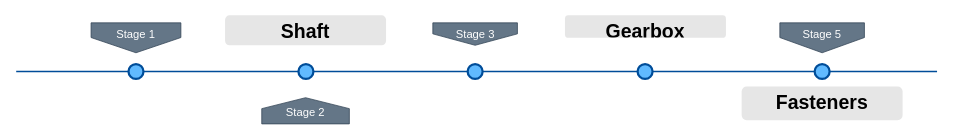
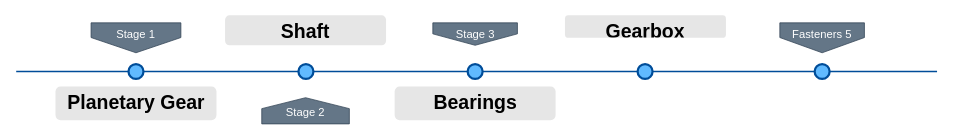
node "Stage 5": label "Stage 5" -> "Fasteners 5"
node "Planetary Gear": added
node "Bearings": added
node "Fasteners": removed
